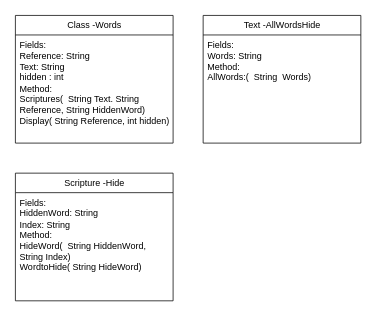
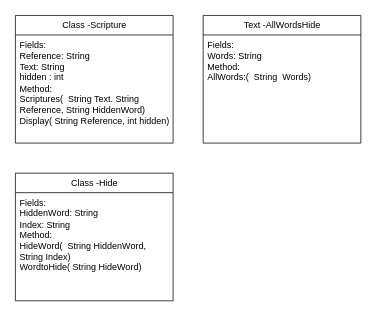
node "Class -Words": label "Class -Words" -> "Class -Scripture"
node "Scripture -Hide": label "Scripture -Hide" -> "Class -Hide"
